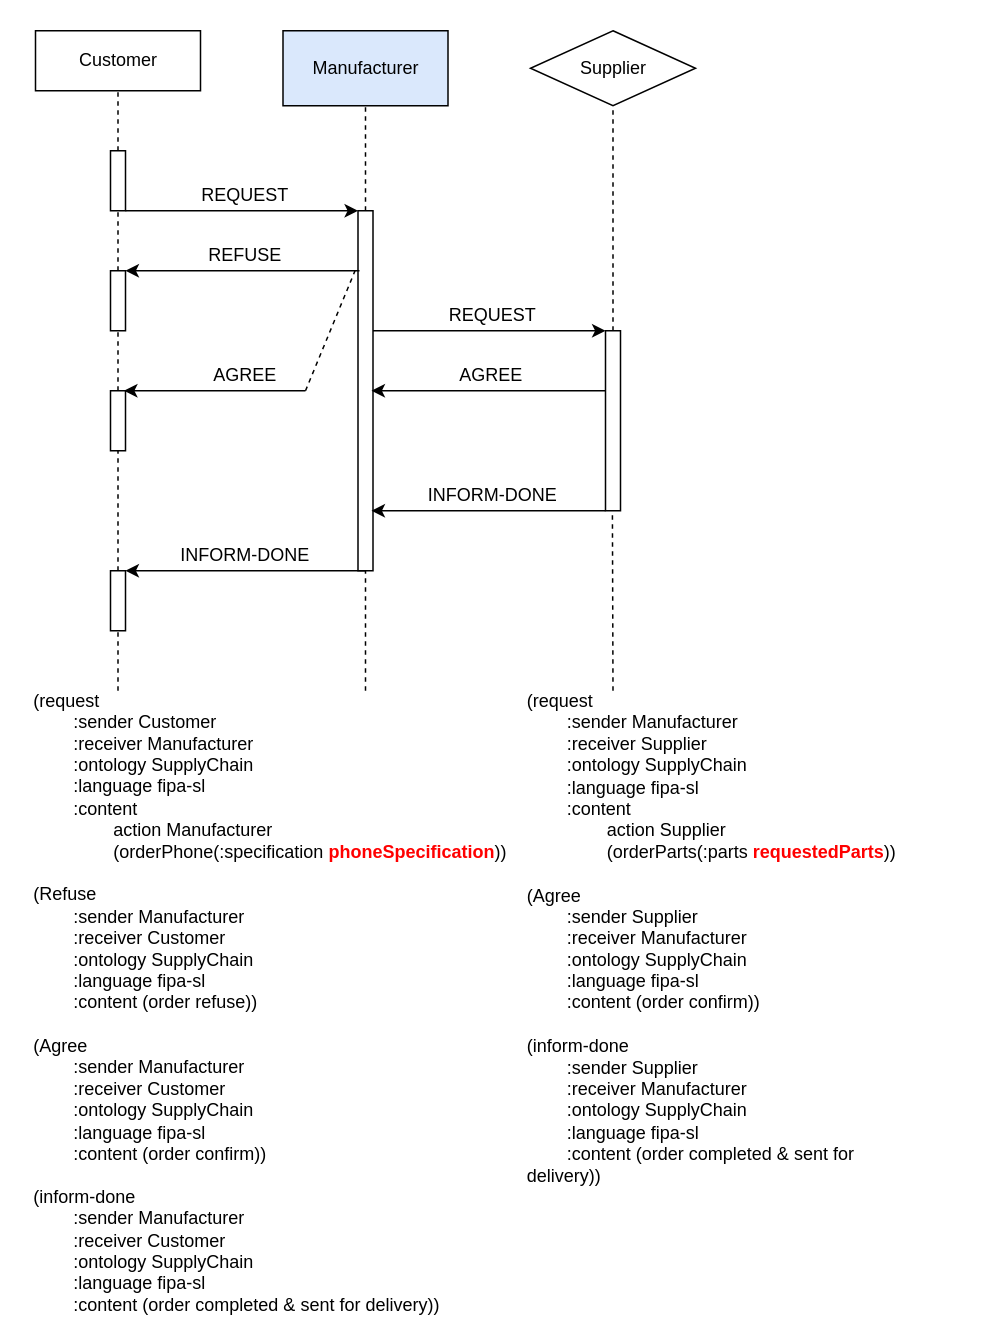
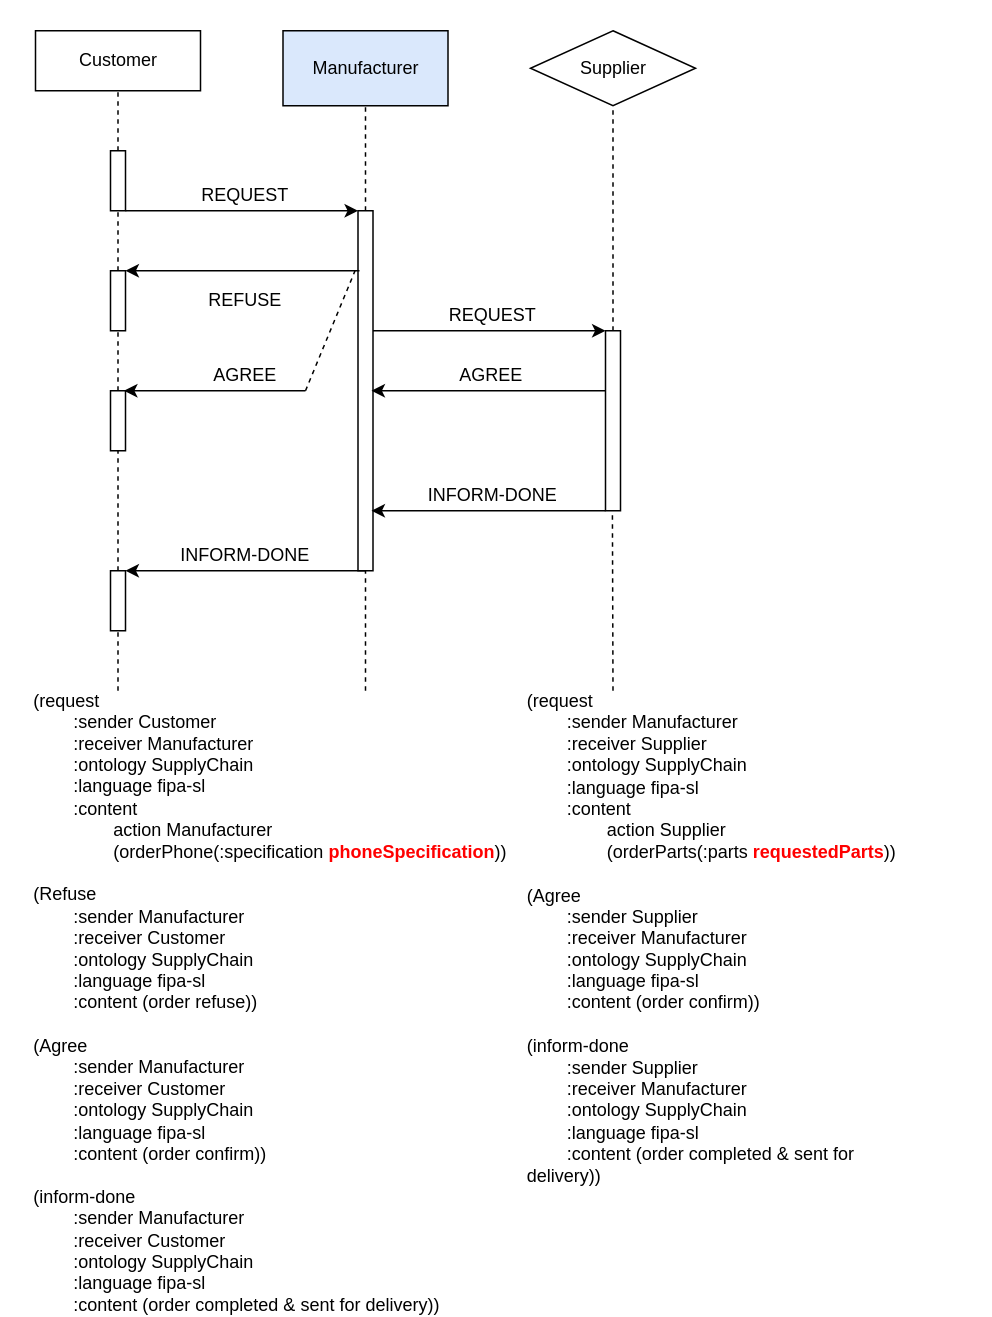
node "REFUSE": moved (245, 256) -> (245, 301)
